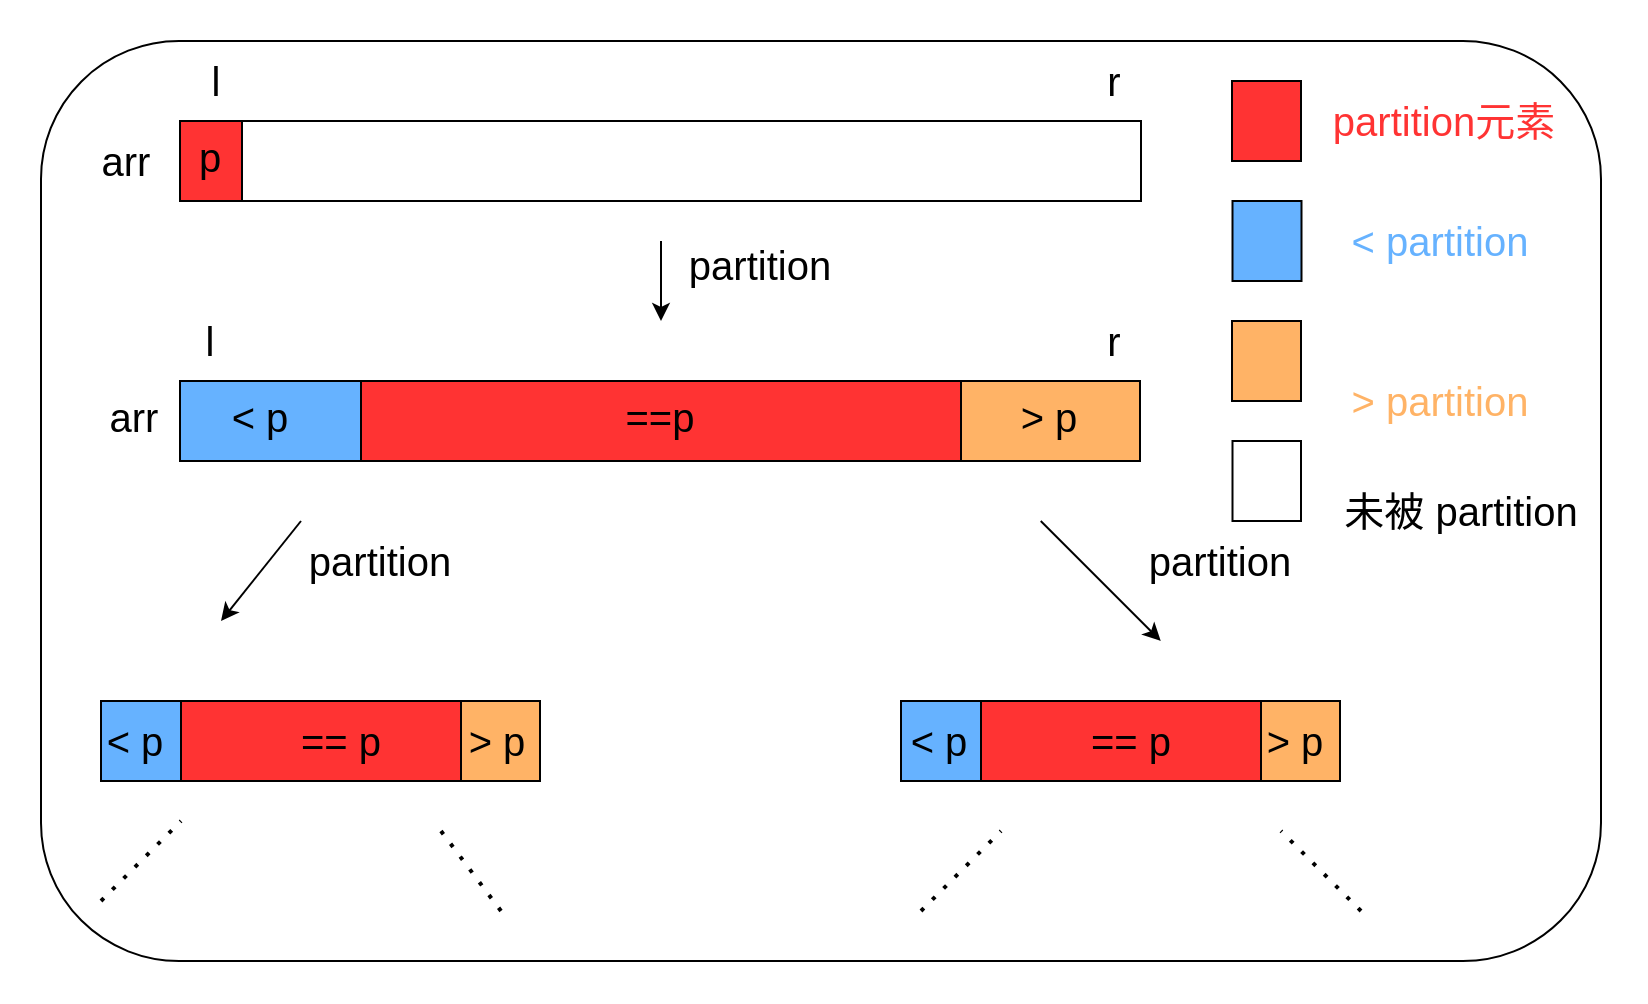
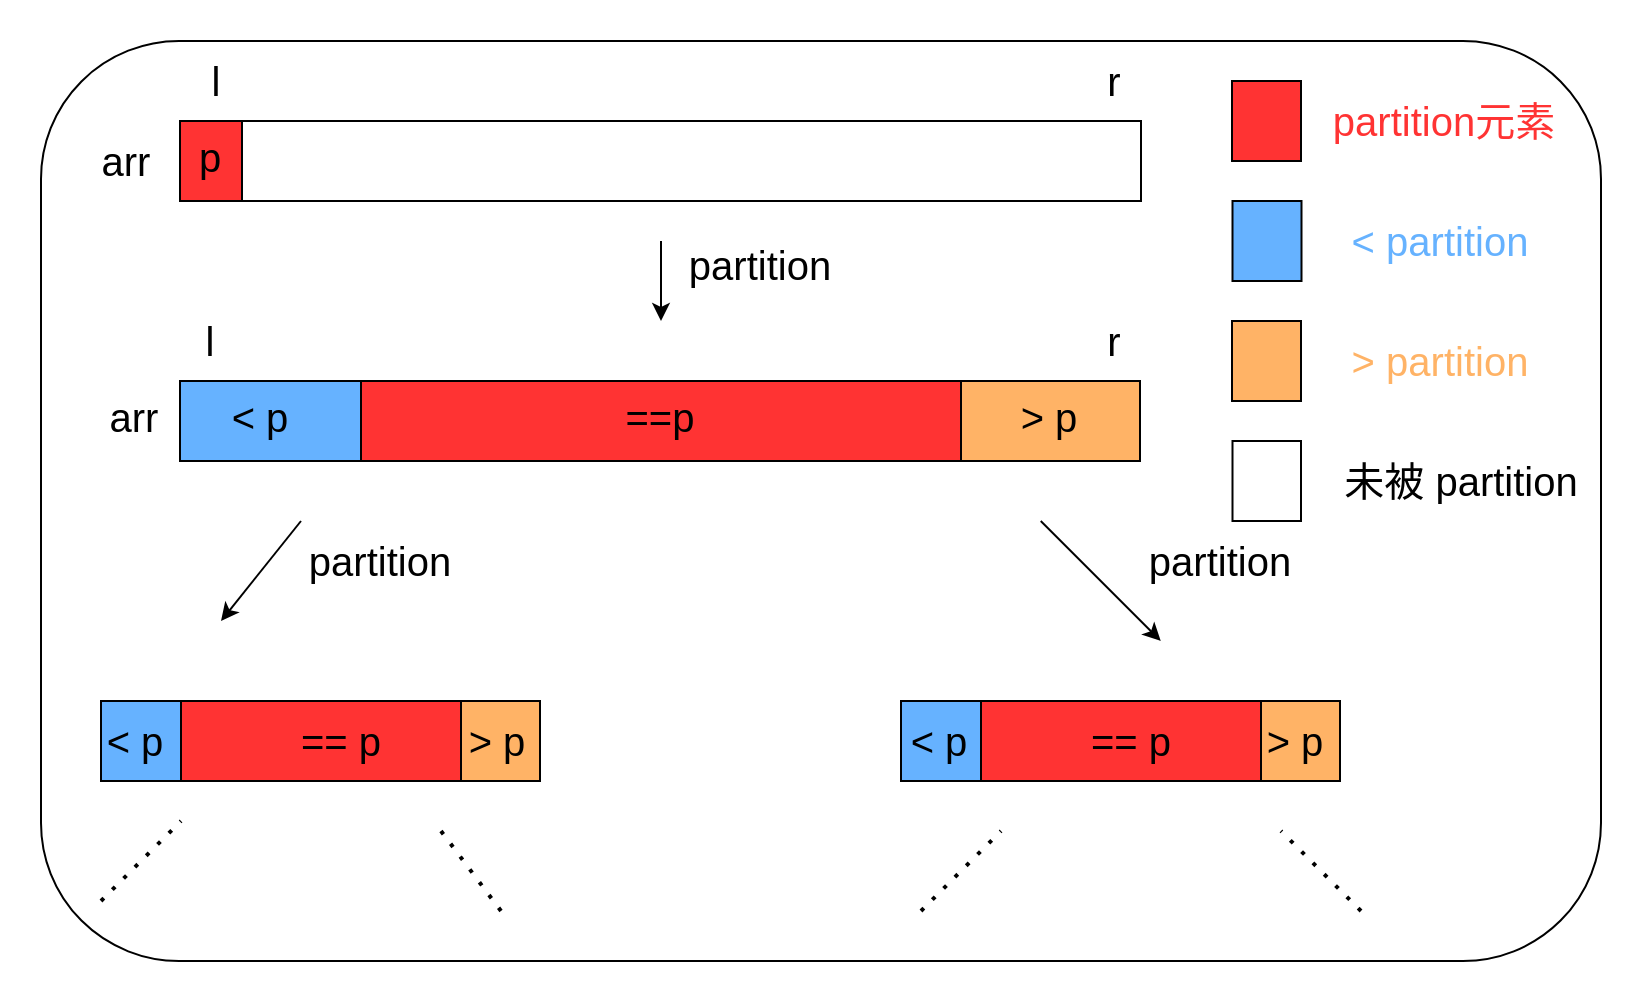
node "> partition": moved (1441, 401) -> (1441, 361)
node "未被 partition": moved (1462, 511) -> (1462, 481)
